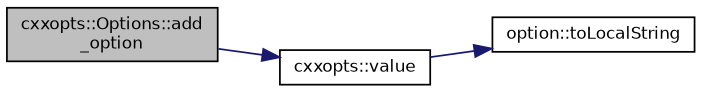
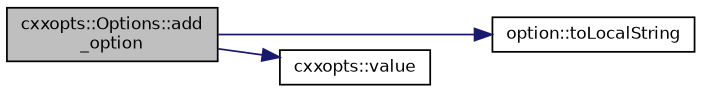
edge "cxxopts::value" -> "option::toLocalString": now "cxxopts::Options::add _option" -> "option::toLocalString"
